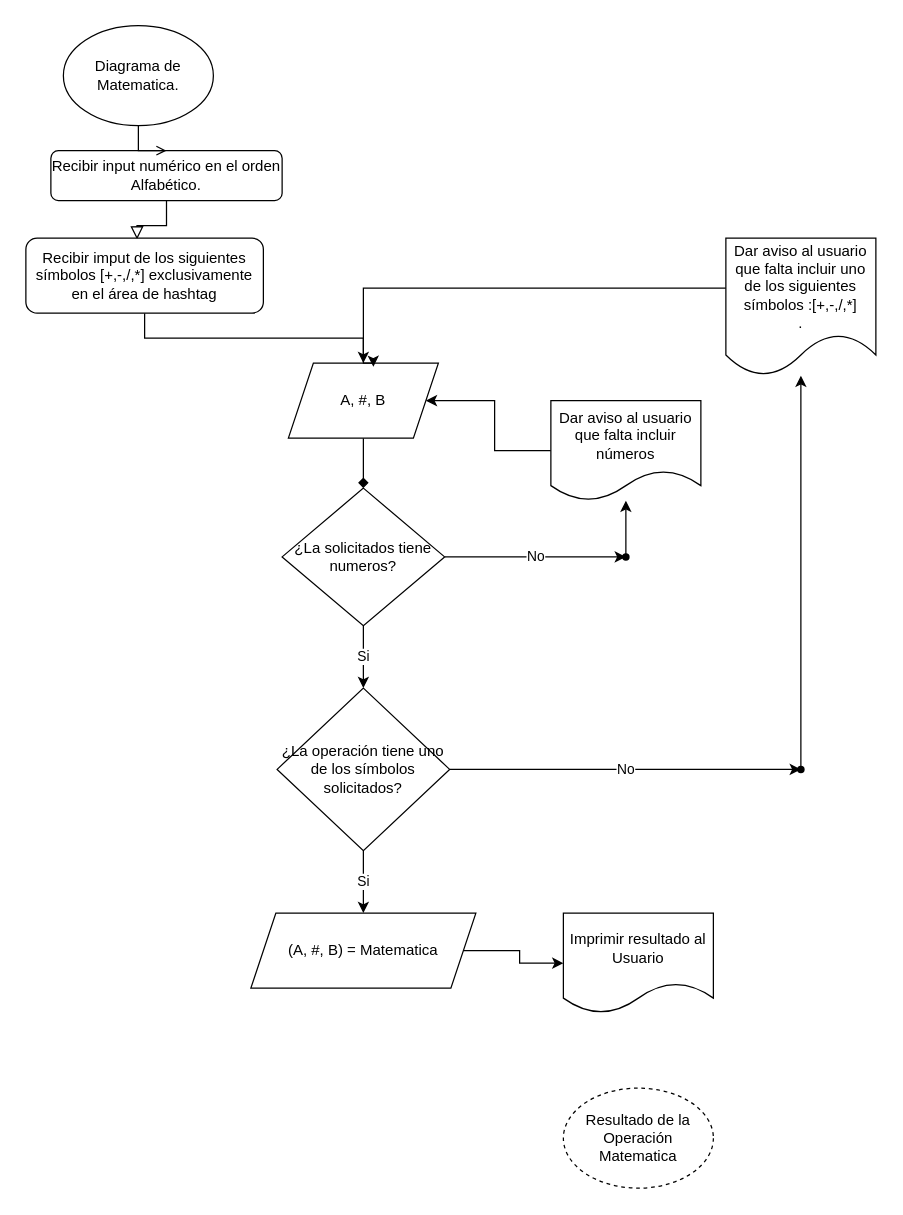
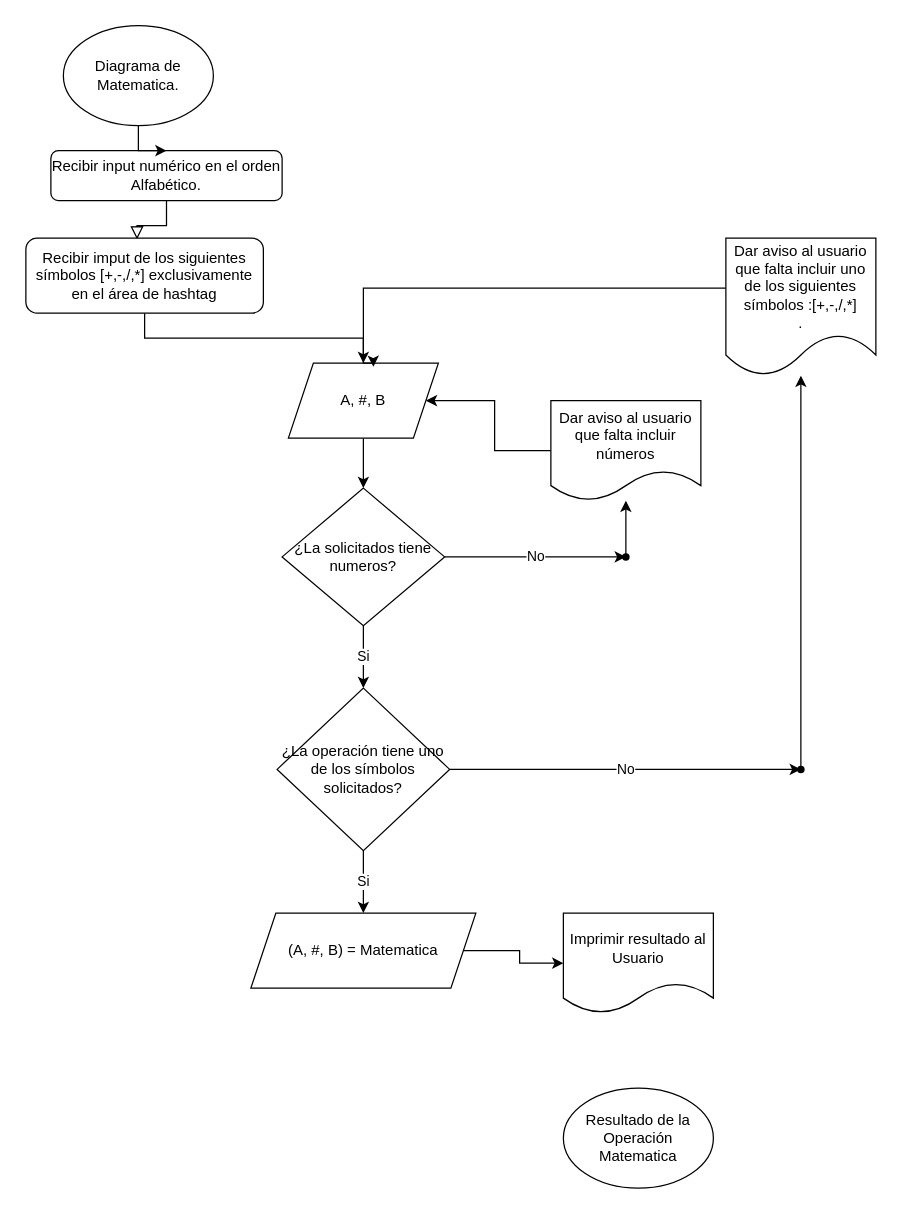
edge "Diagrama de Matematica." -> "Recibir input numérico en el orden Alfabético.": arrowhead open -> classic
edge "A, #, B" -> "¿La solicitados tiene numeros?": arrowhead diamond -> classic
node "Resultado de la Operación Matematica": style dashed -> solid
